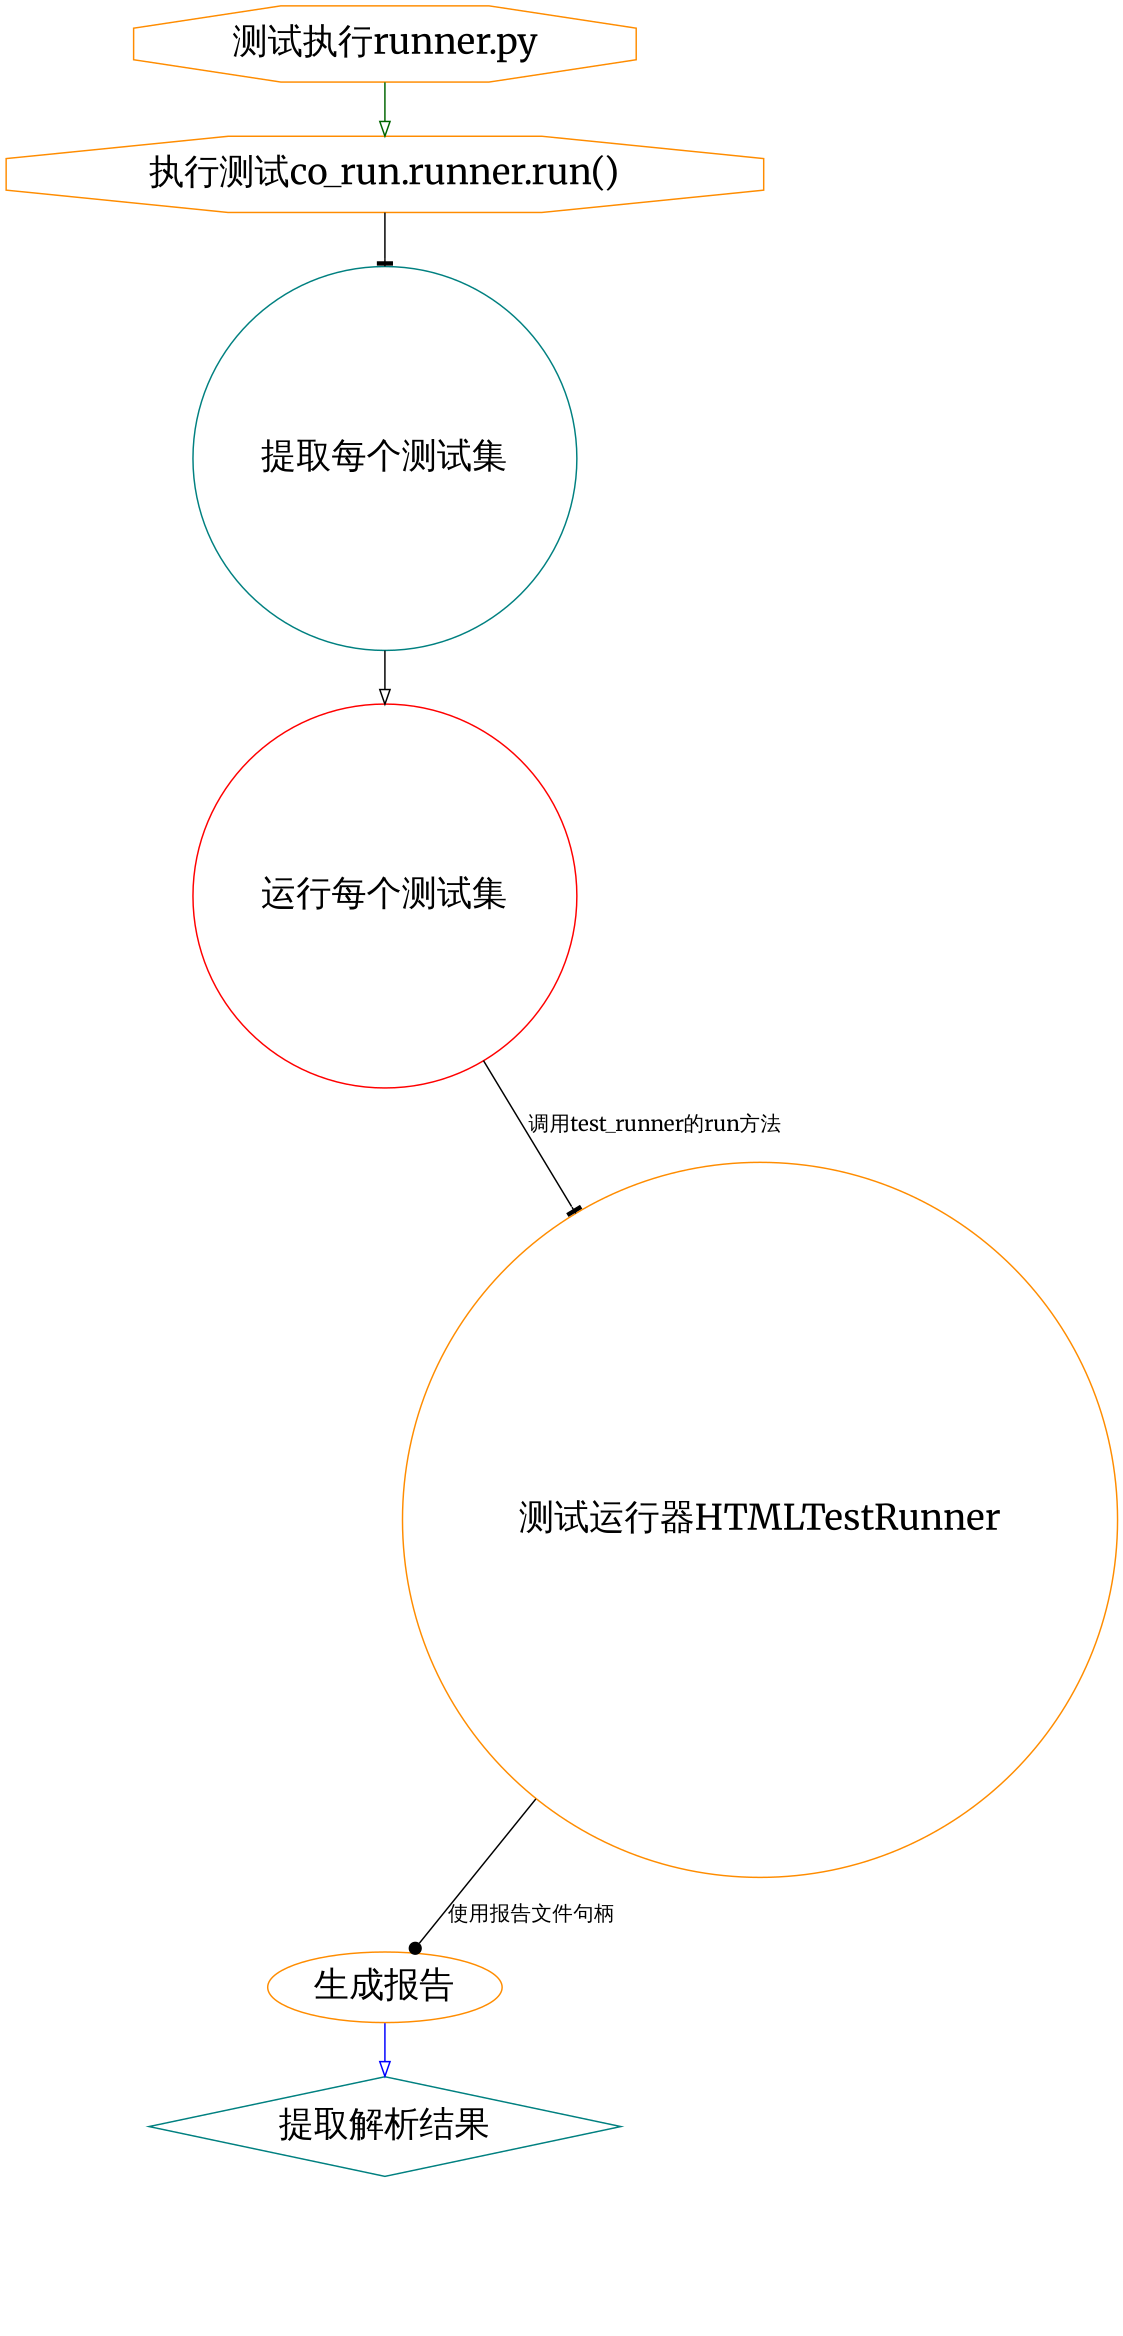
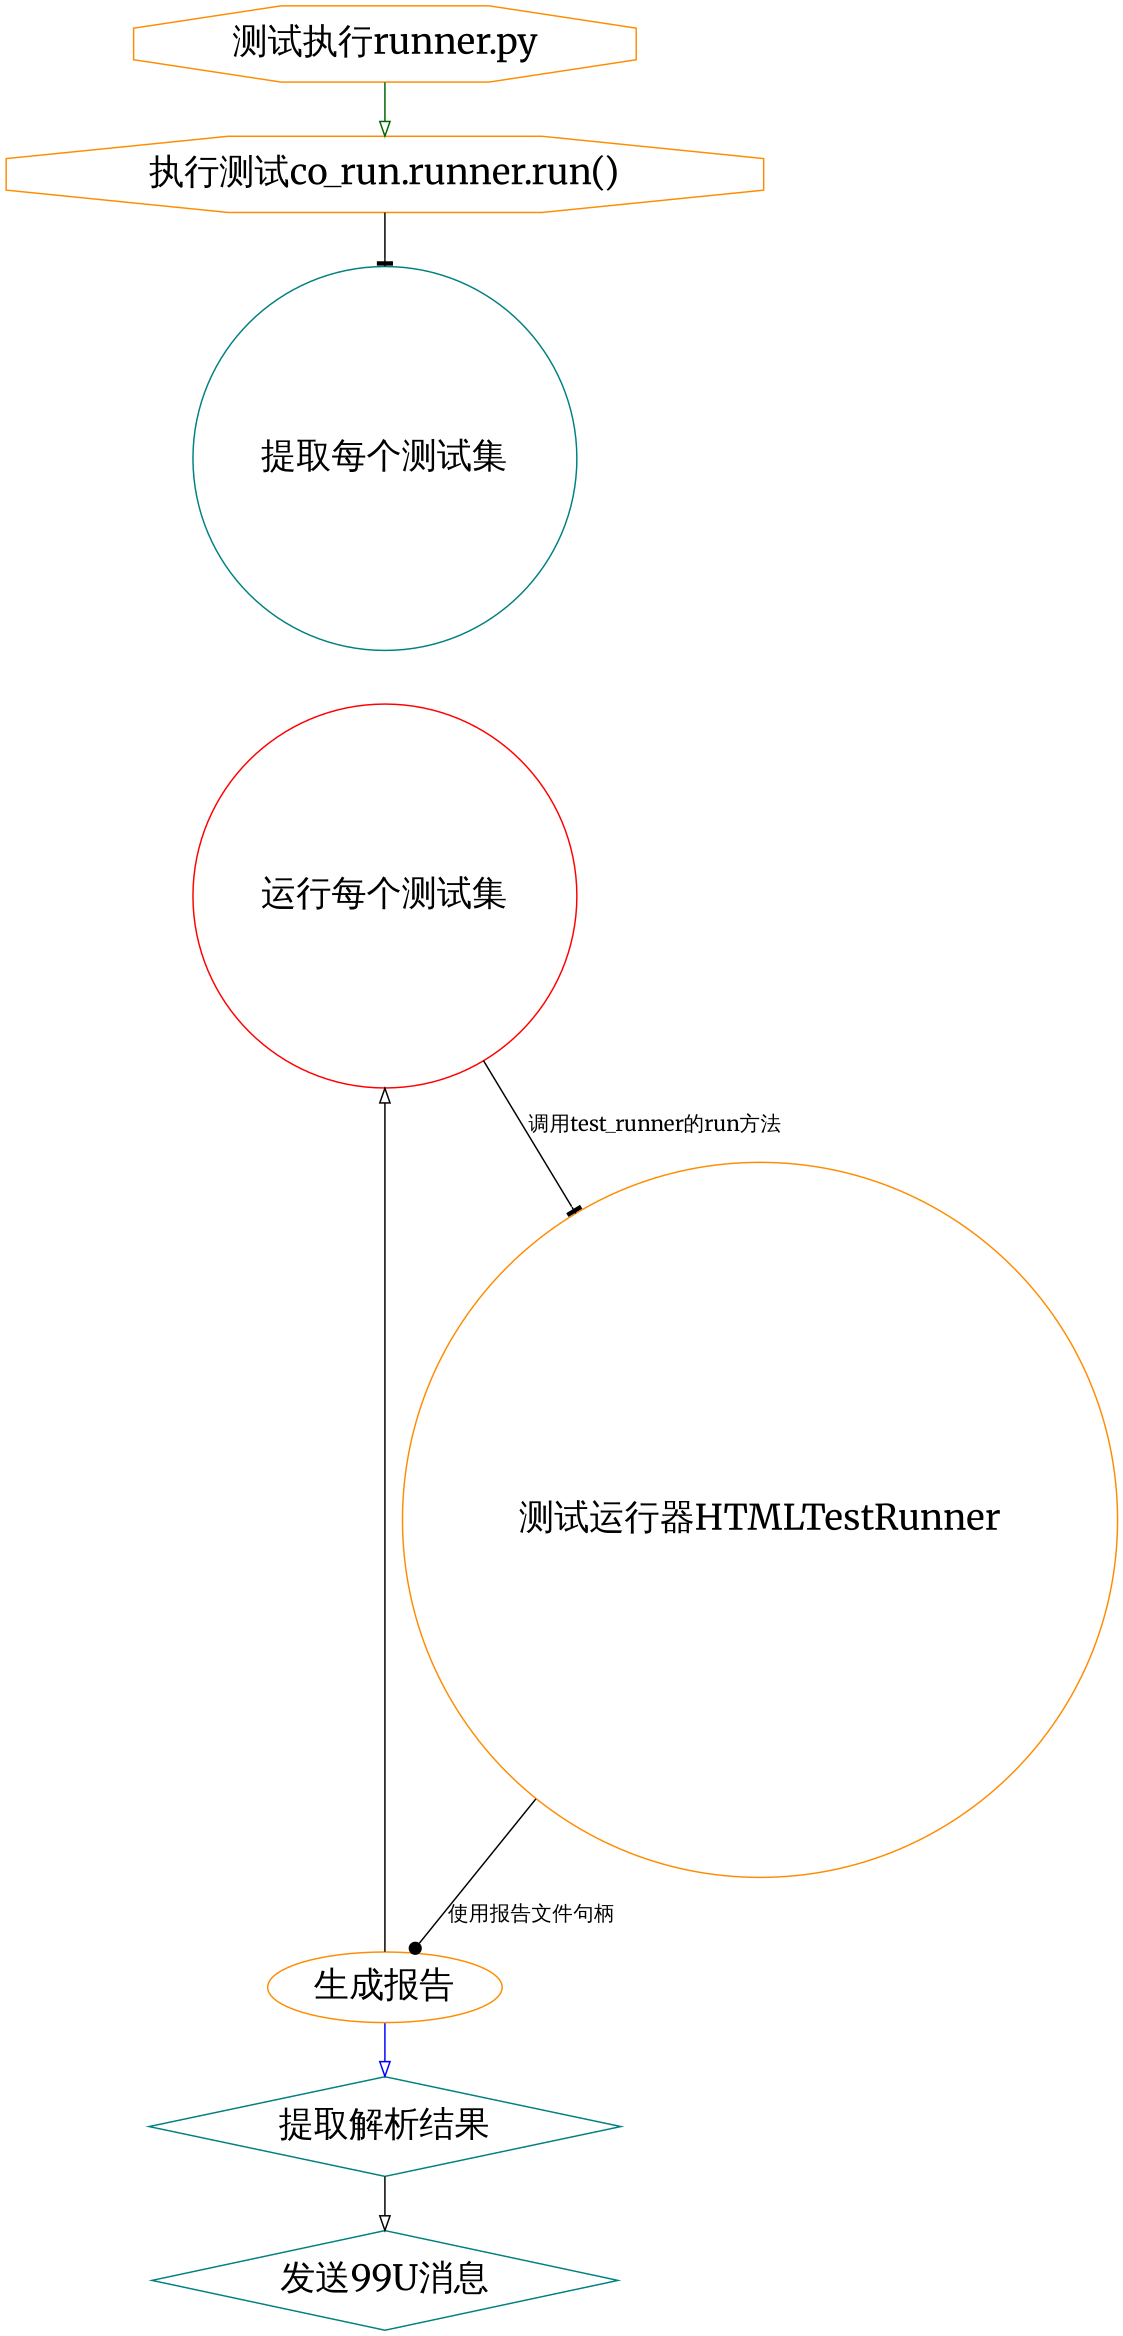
edge "提取每个测试集" -> "运行每个测试集": now "生成报告" -> "运行每个测试集"
node "发送99U消息": added
